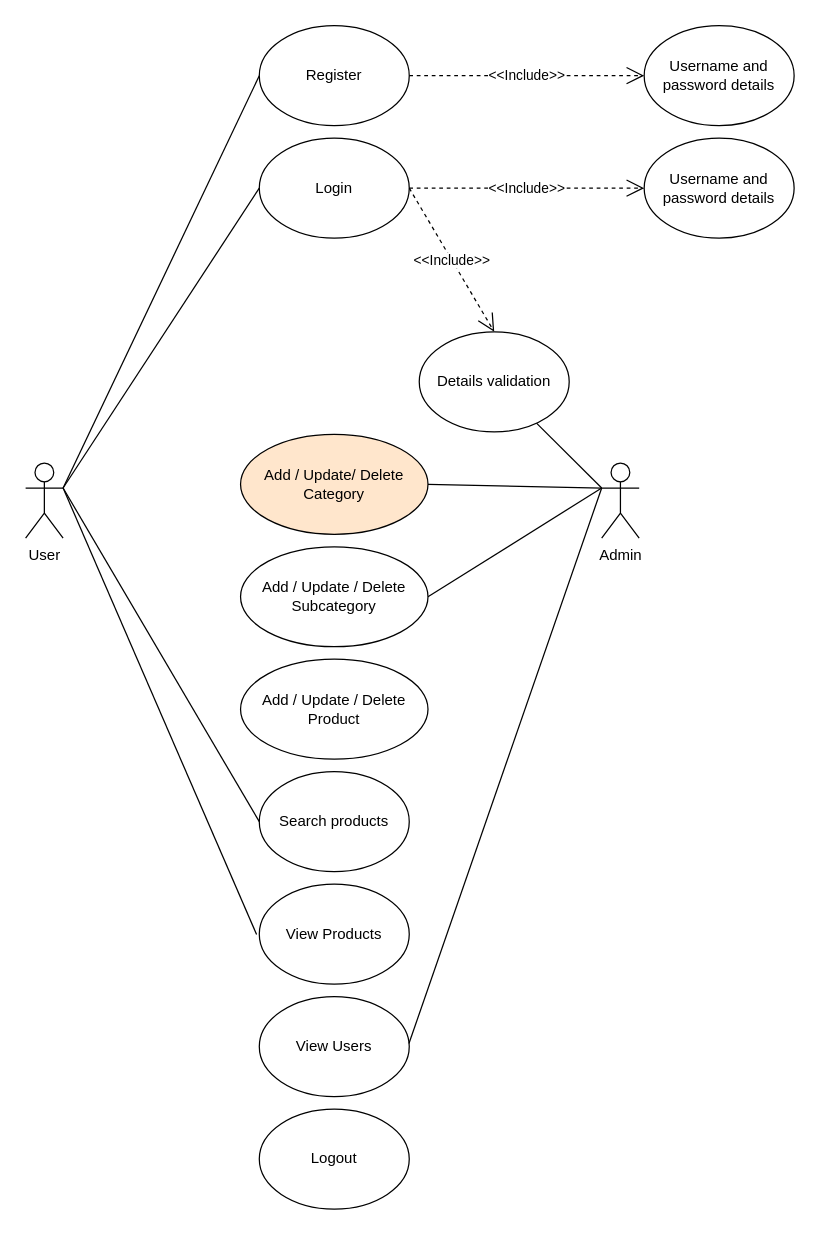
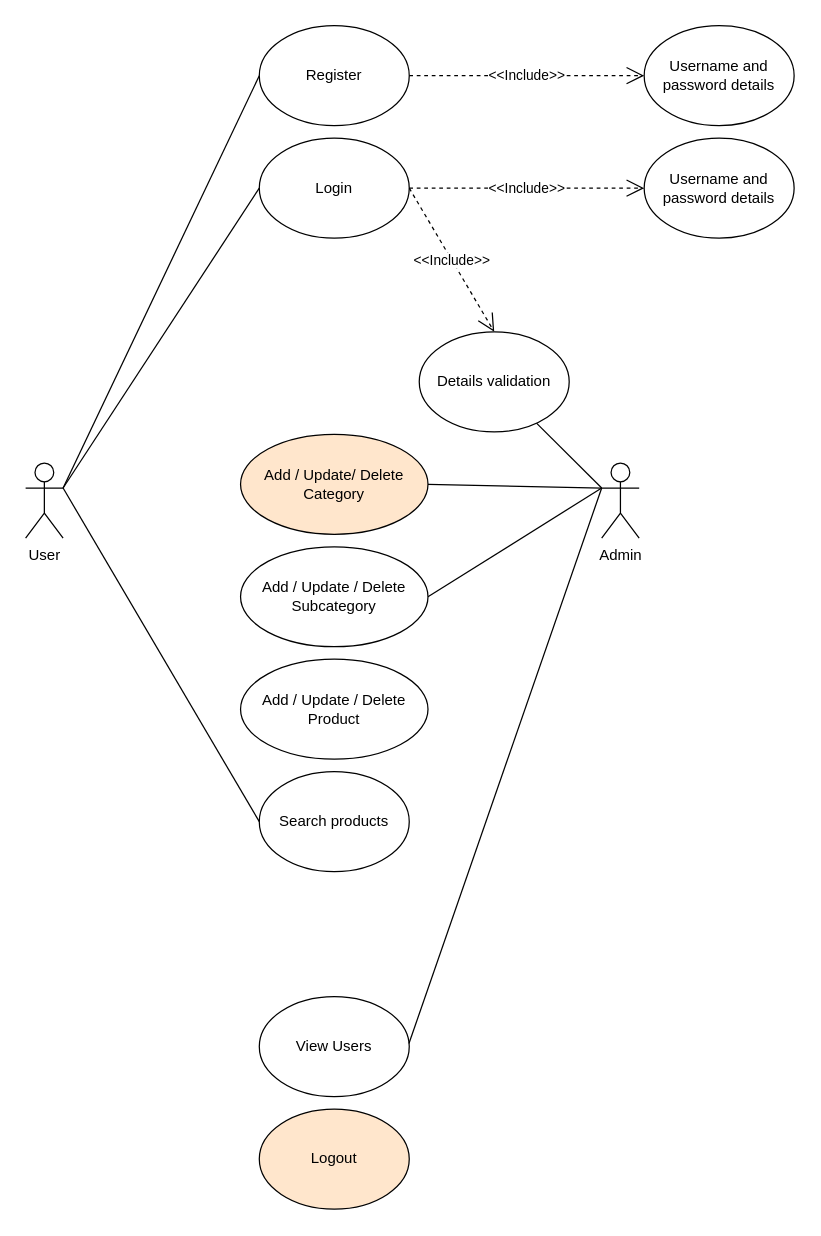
edge "User" -- "View Products": removed
node "View Products": removed
node "Logout": fillcolor #ffffff -> #ffe6cc
